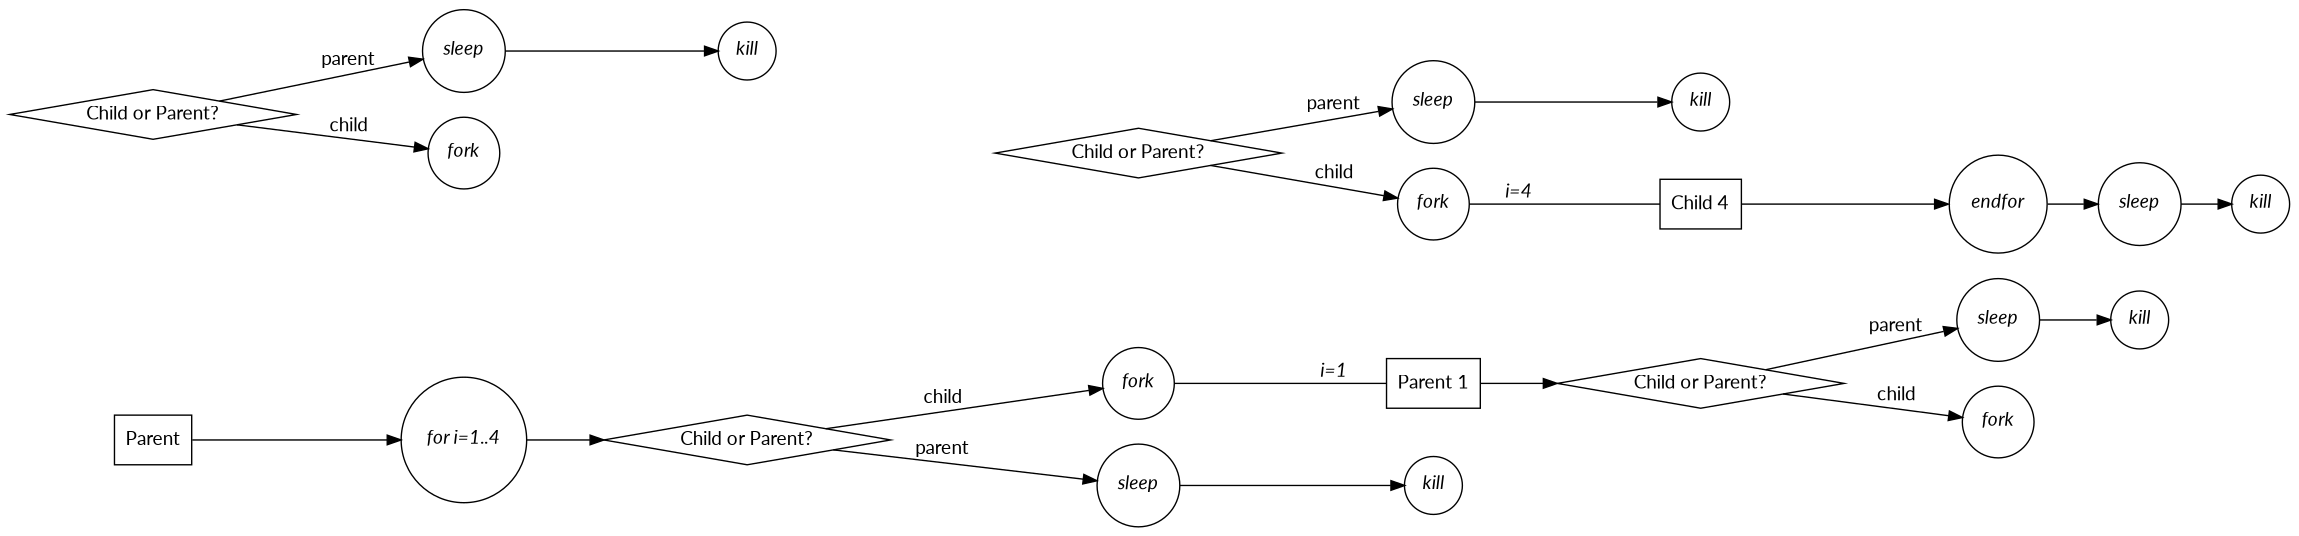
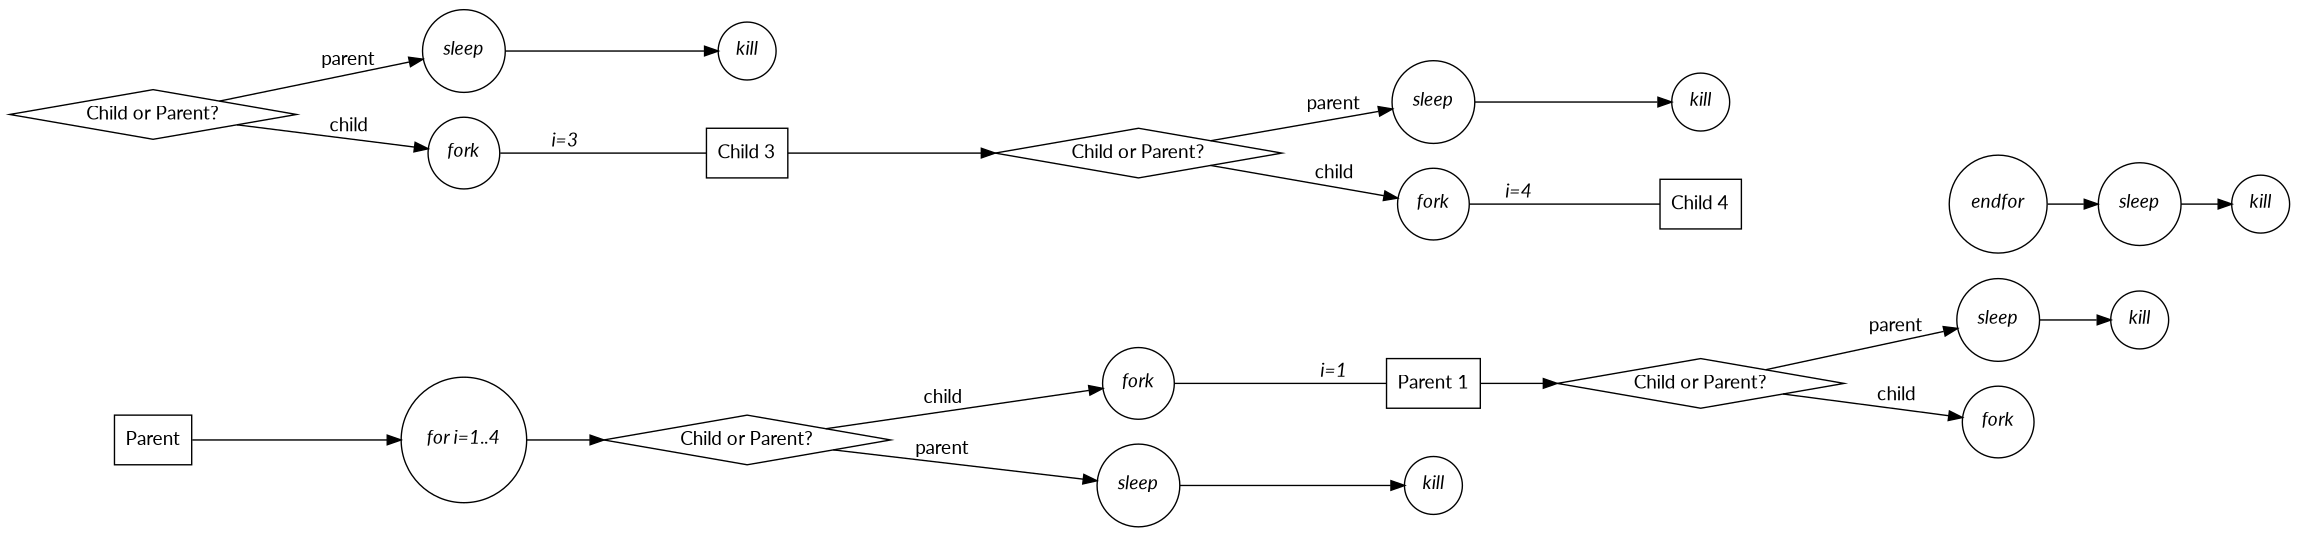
node "Child 3": added
edge "Child 4" -> "endfor": removed
